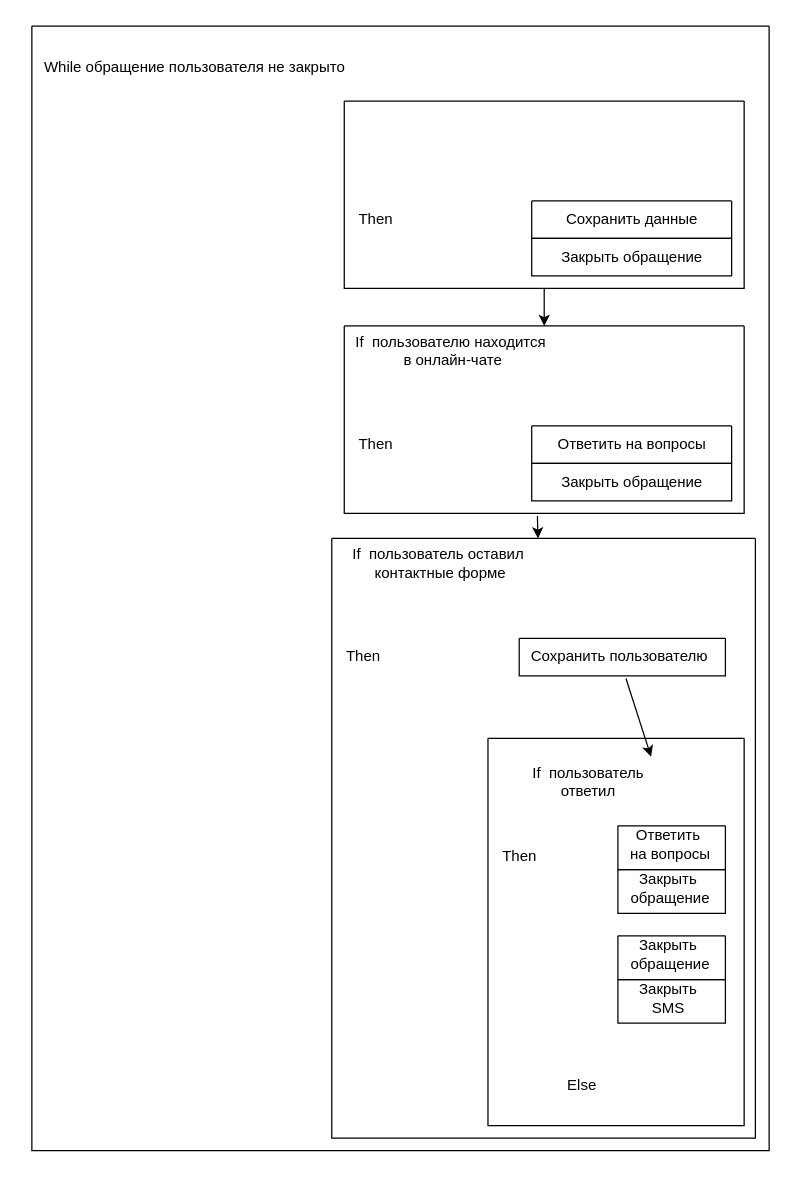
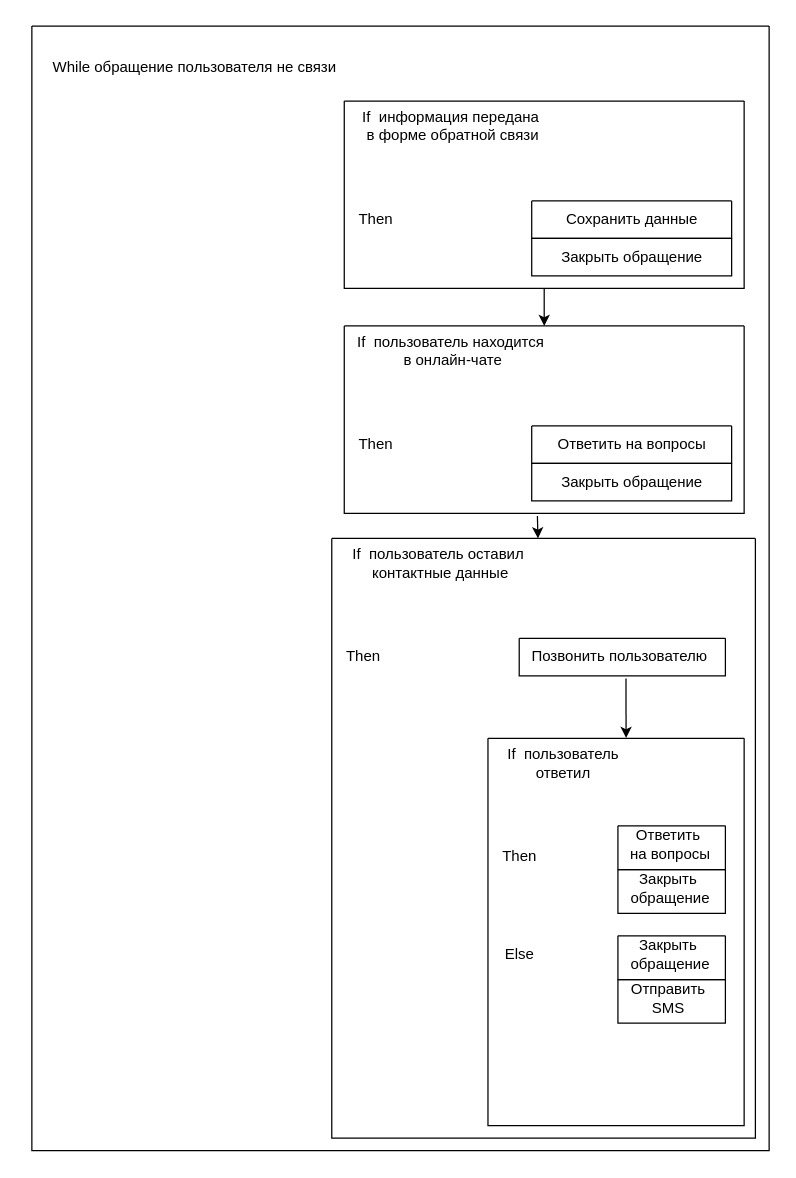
node "While обращение пользователя не закрыто": label "While обращение пользователя не закрыто" -> "While обращение пользователя не связи"
node "If информация передана в форме обратной связи": added
node "If пользователю находится в онлайн-чате": label "If пользователю находится в онлайн-чате" -> "If пользователь находится в онлайн-чате"
node "If пользователь оставил контактные форме": label "If пользователь оставил контактные форме" -> "If пользователь оставил контактные данные"
node "Сохранить пользователю": label "Сохранить пользователю" -> "Позвонить пользователю"
node "If пользователь ответил": moved (588, 782) -> (563, 763)
node "Закрыть SMS": label "Закрыть SMS" -> "Отправить SMS"
node "Else": moved (582, 1086) -> (519, 954)
